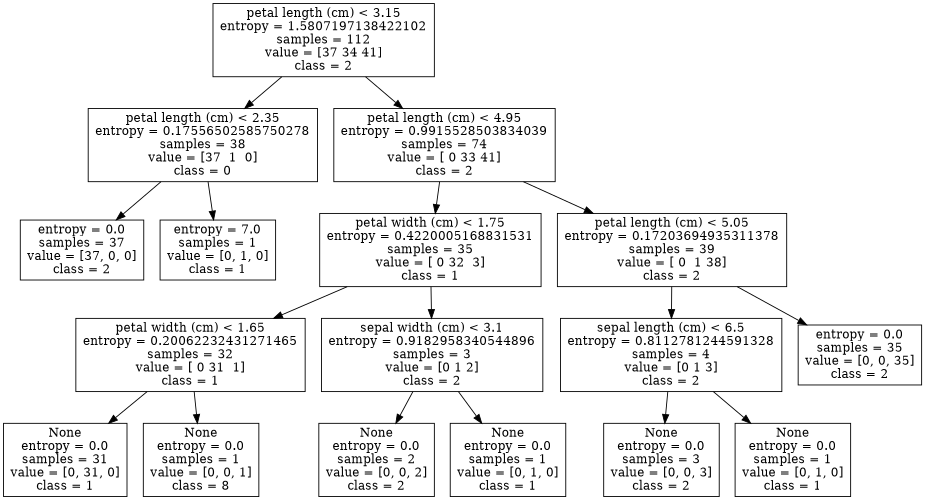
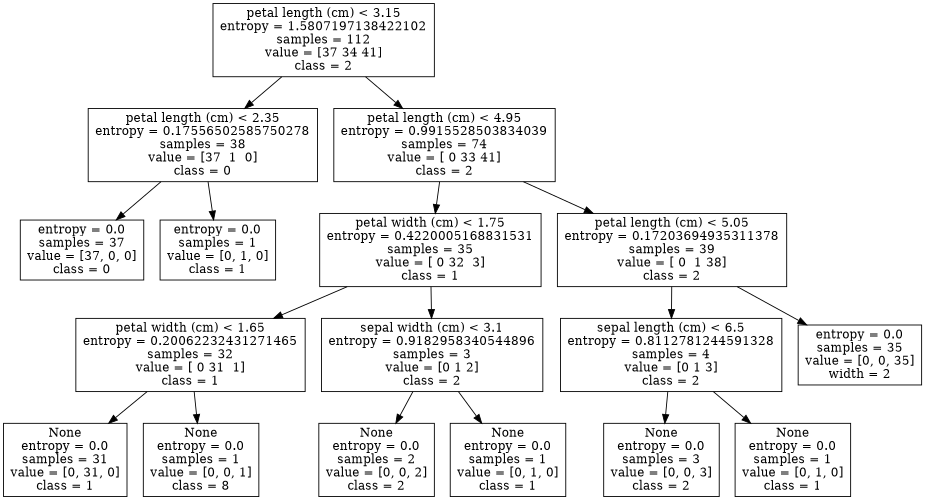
node "entropy = 0.0 samples = 37 value = [37, 0, 0] class = 2": label "entropy = 0.0 samples = 37 value = [37, 0, 0] class = 2" -> "entropy = 0.0 samples = 37 value = [37, 0, 0] class = 0"
node "entropy = 7.0 samples = 1 value = [0, 1, 0] class = 1": label "entropy = 7.0 samples = 1 value = [0, 1, 0] class = 1" -> "entropy = 0.0 samples = 1 value = [0, 1, 0] class = 1"
node "entropy = 0.0 samples = 35 value = [0, 0, 35] class = 2": label "entropy = 0.0 samples = 35 value = [0, 0, 35] class = 2" -> "entropy = 0.0 samples = 35 value = [0, 0, 35] width = 2"
